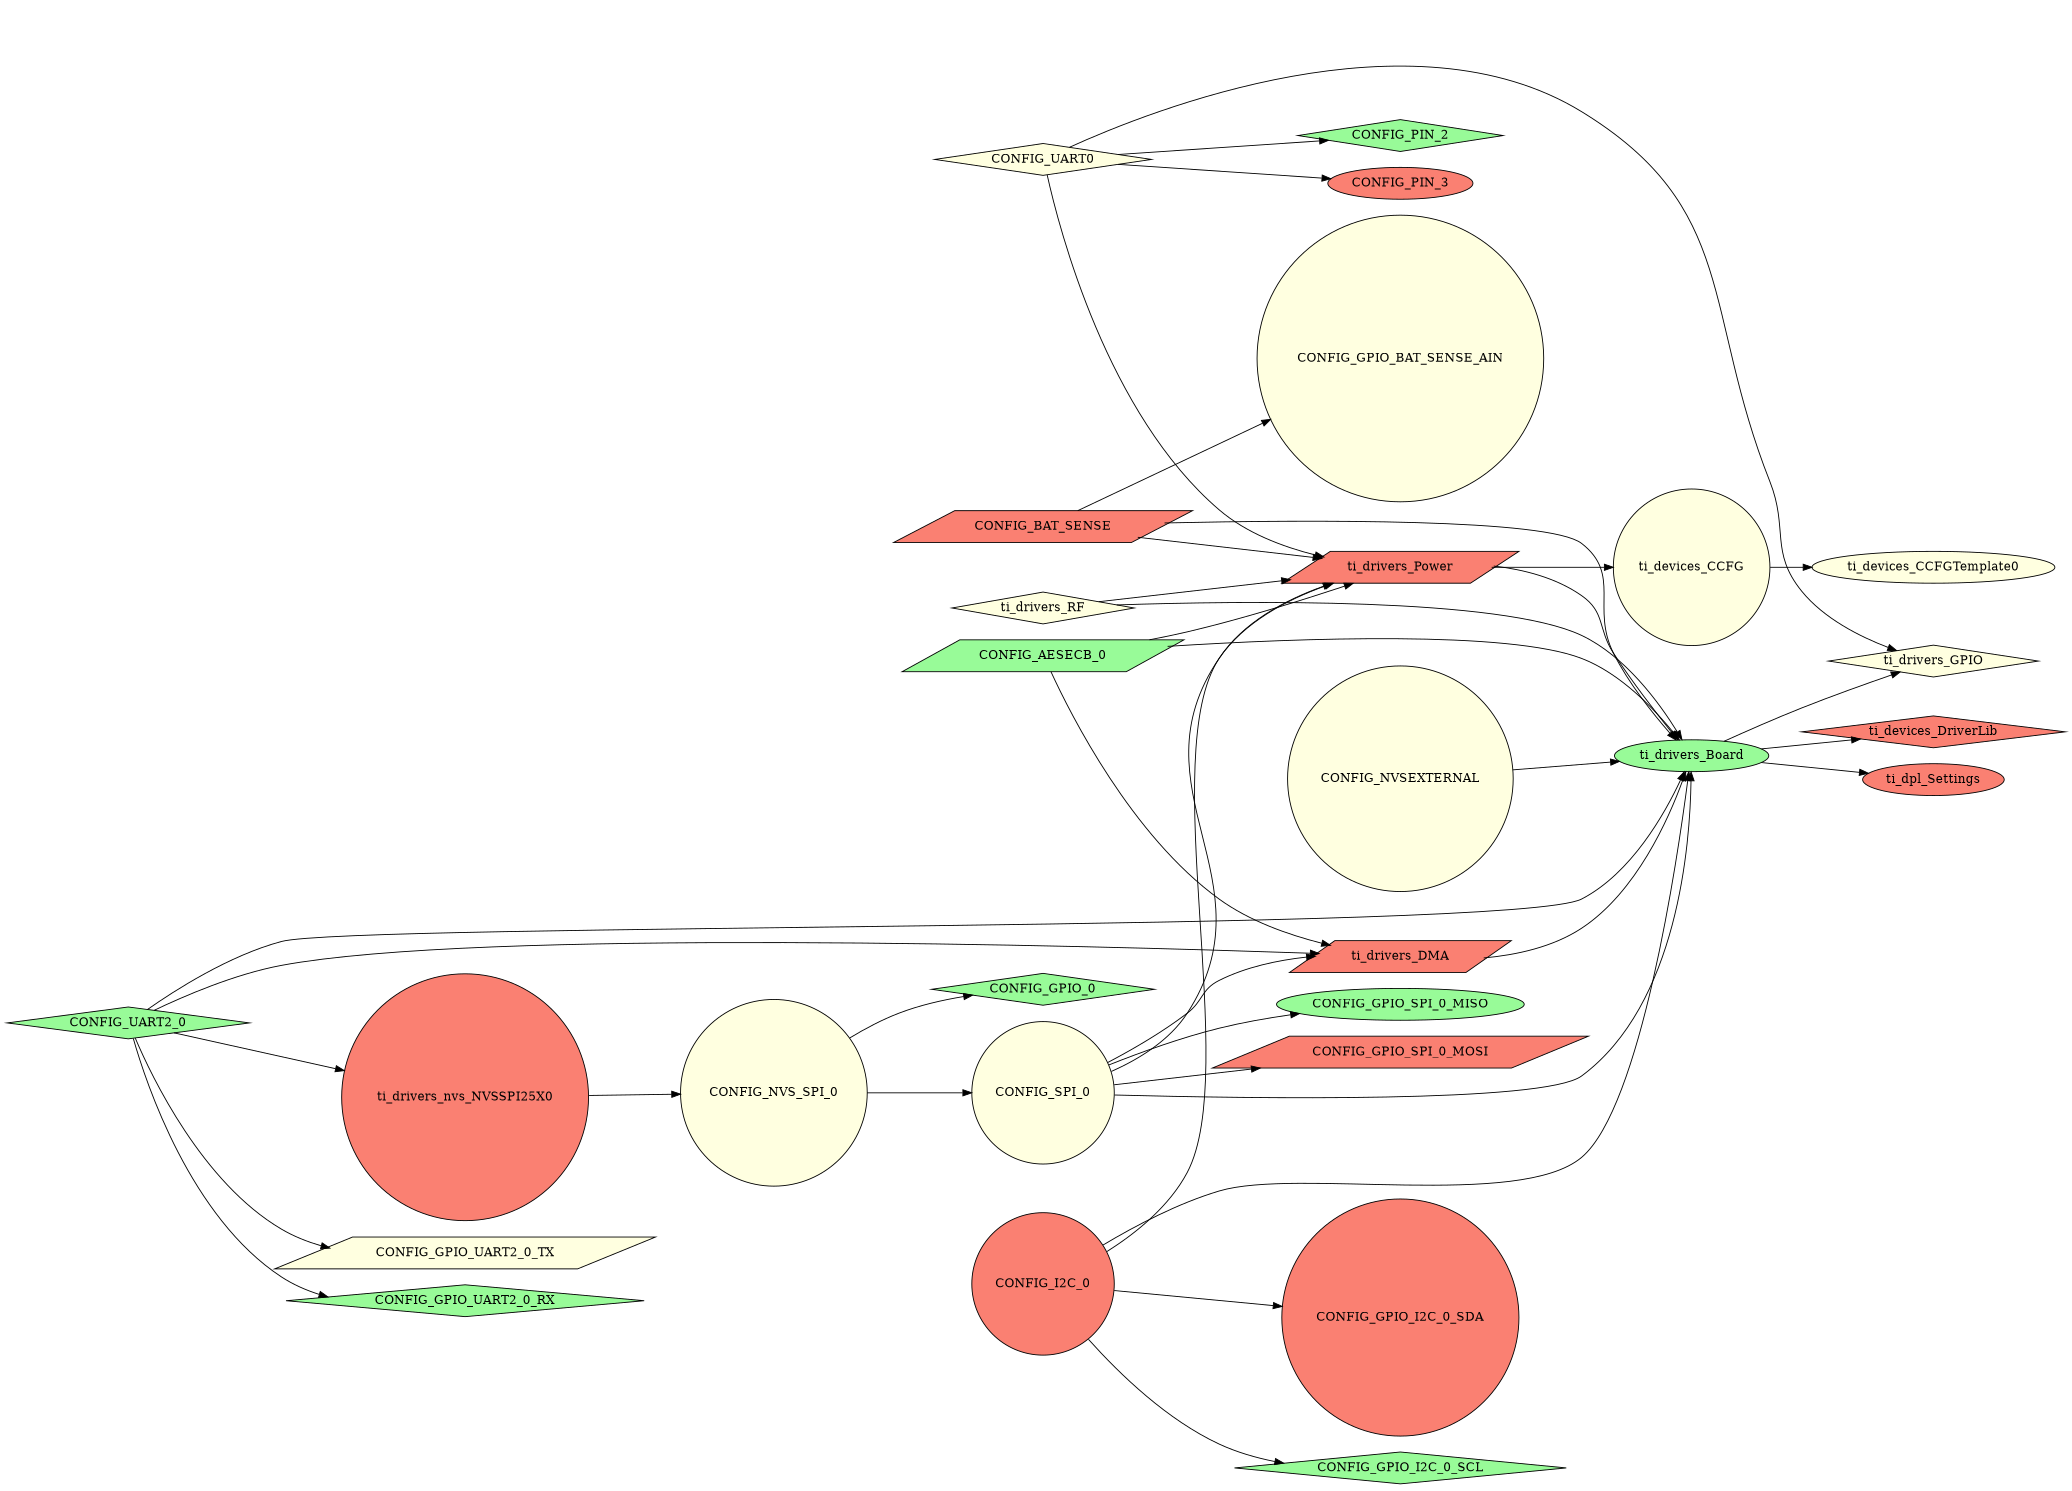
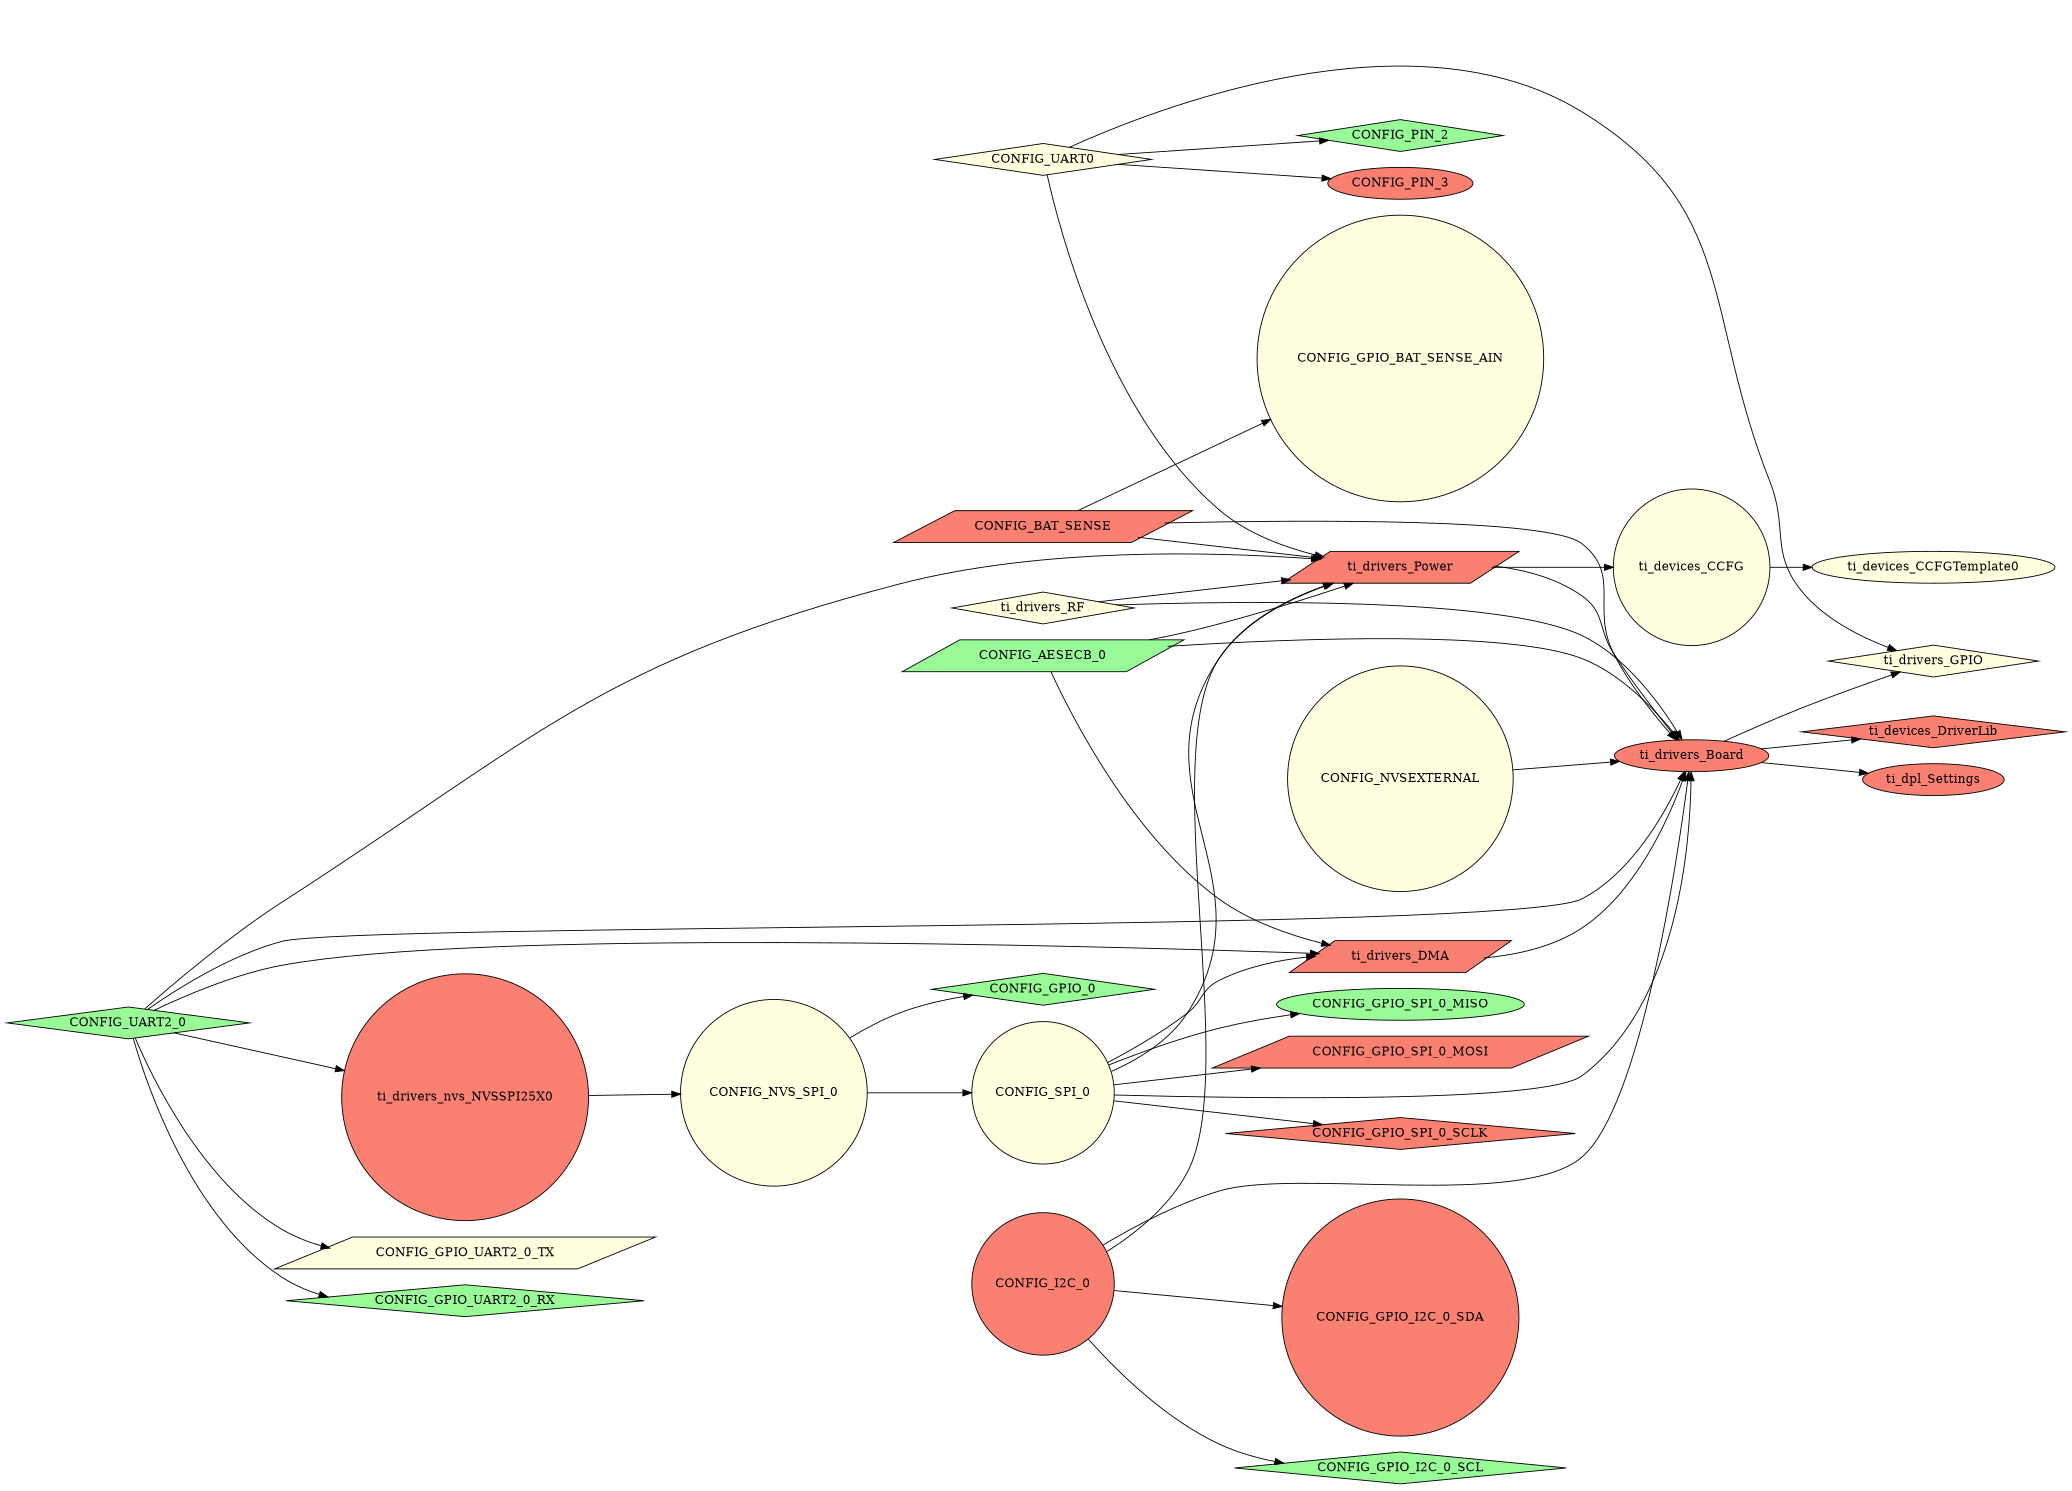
edge "CONFIG_UART2_0" -> "ti_drivers_Power": added
node "ti_drivers_Board": fillcolor palegreen -> salmon
node "CONFIG_GPIO_SPI_0_SCLK": added
